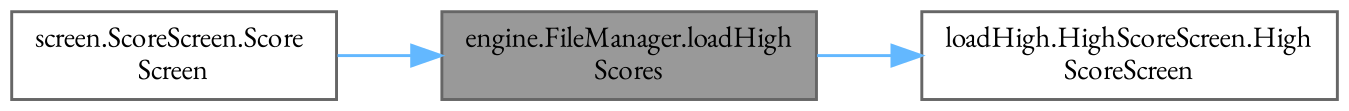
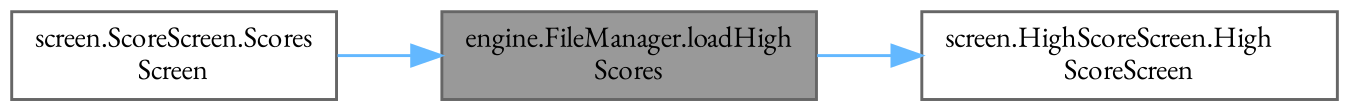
node "screen.ScoreScreen.Score Screen": label "screen.ScoreScreen.Score Screen" -> "screen.ScoreScreen.Scores Screen"
node "loadHigh.HighScoreScreen.High ScoreScreen": label "loadHigh.HighScoreScreen.High ScoreScreen" -> "screen.HighScoreScreen.High ScoreScreen"
